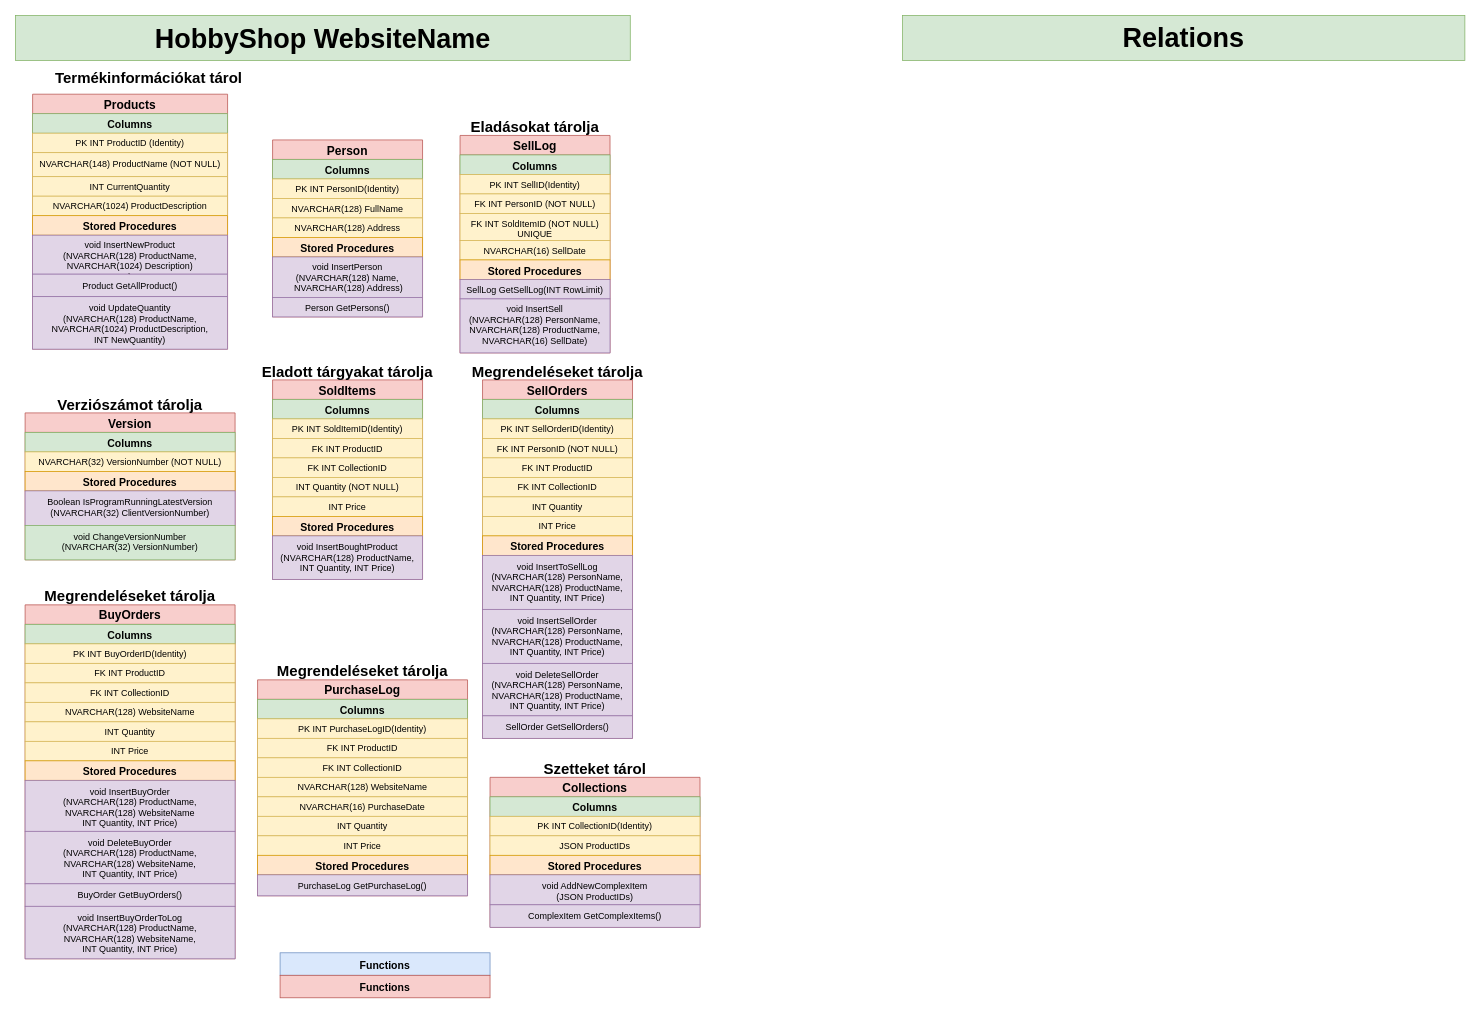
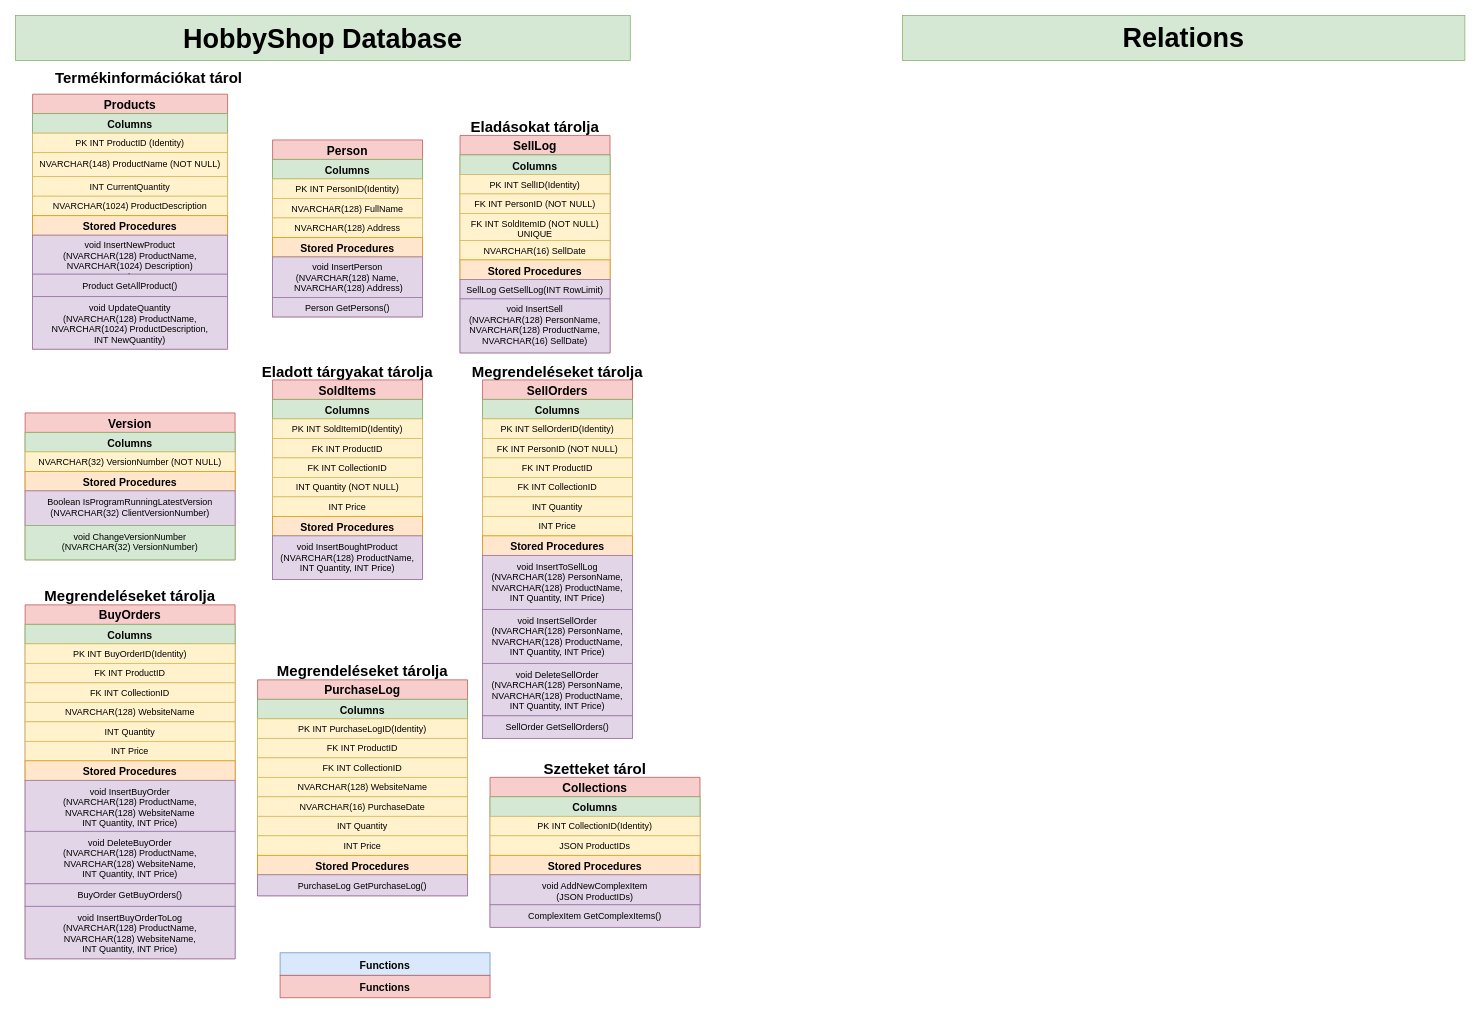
node "HobbyShop WebsiteName": label "HobbyShop WebsiteName" -> "HobbyShop Database"
node "Verziószámot tárolja": removed
